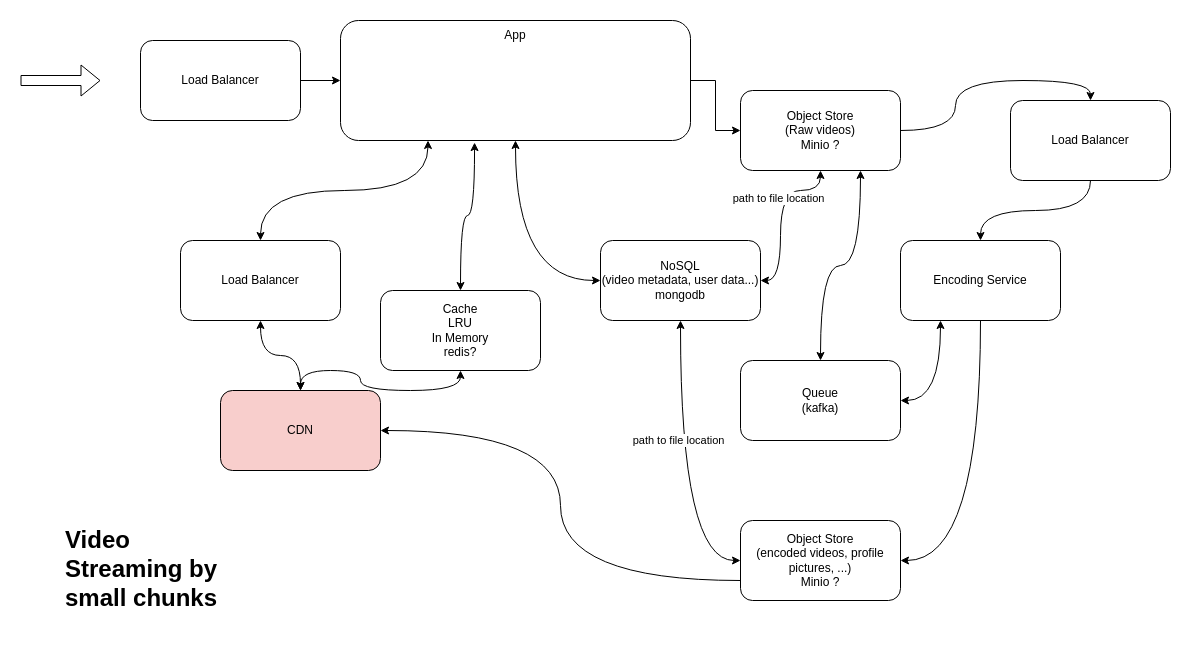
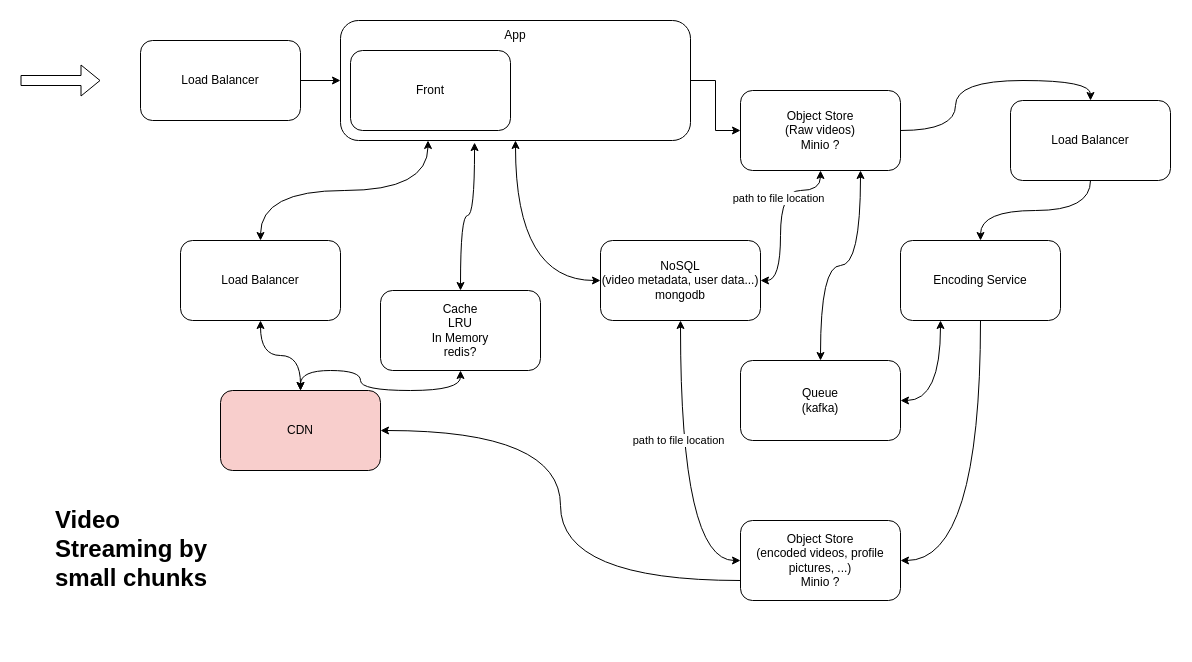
node "Front": added
node "Video Streaming by small chunks": moved (156, 581) -> (146, 561)
